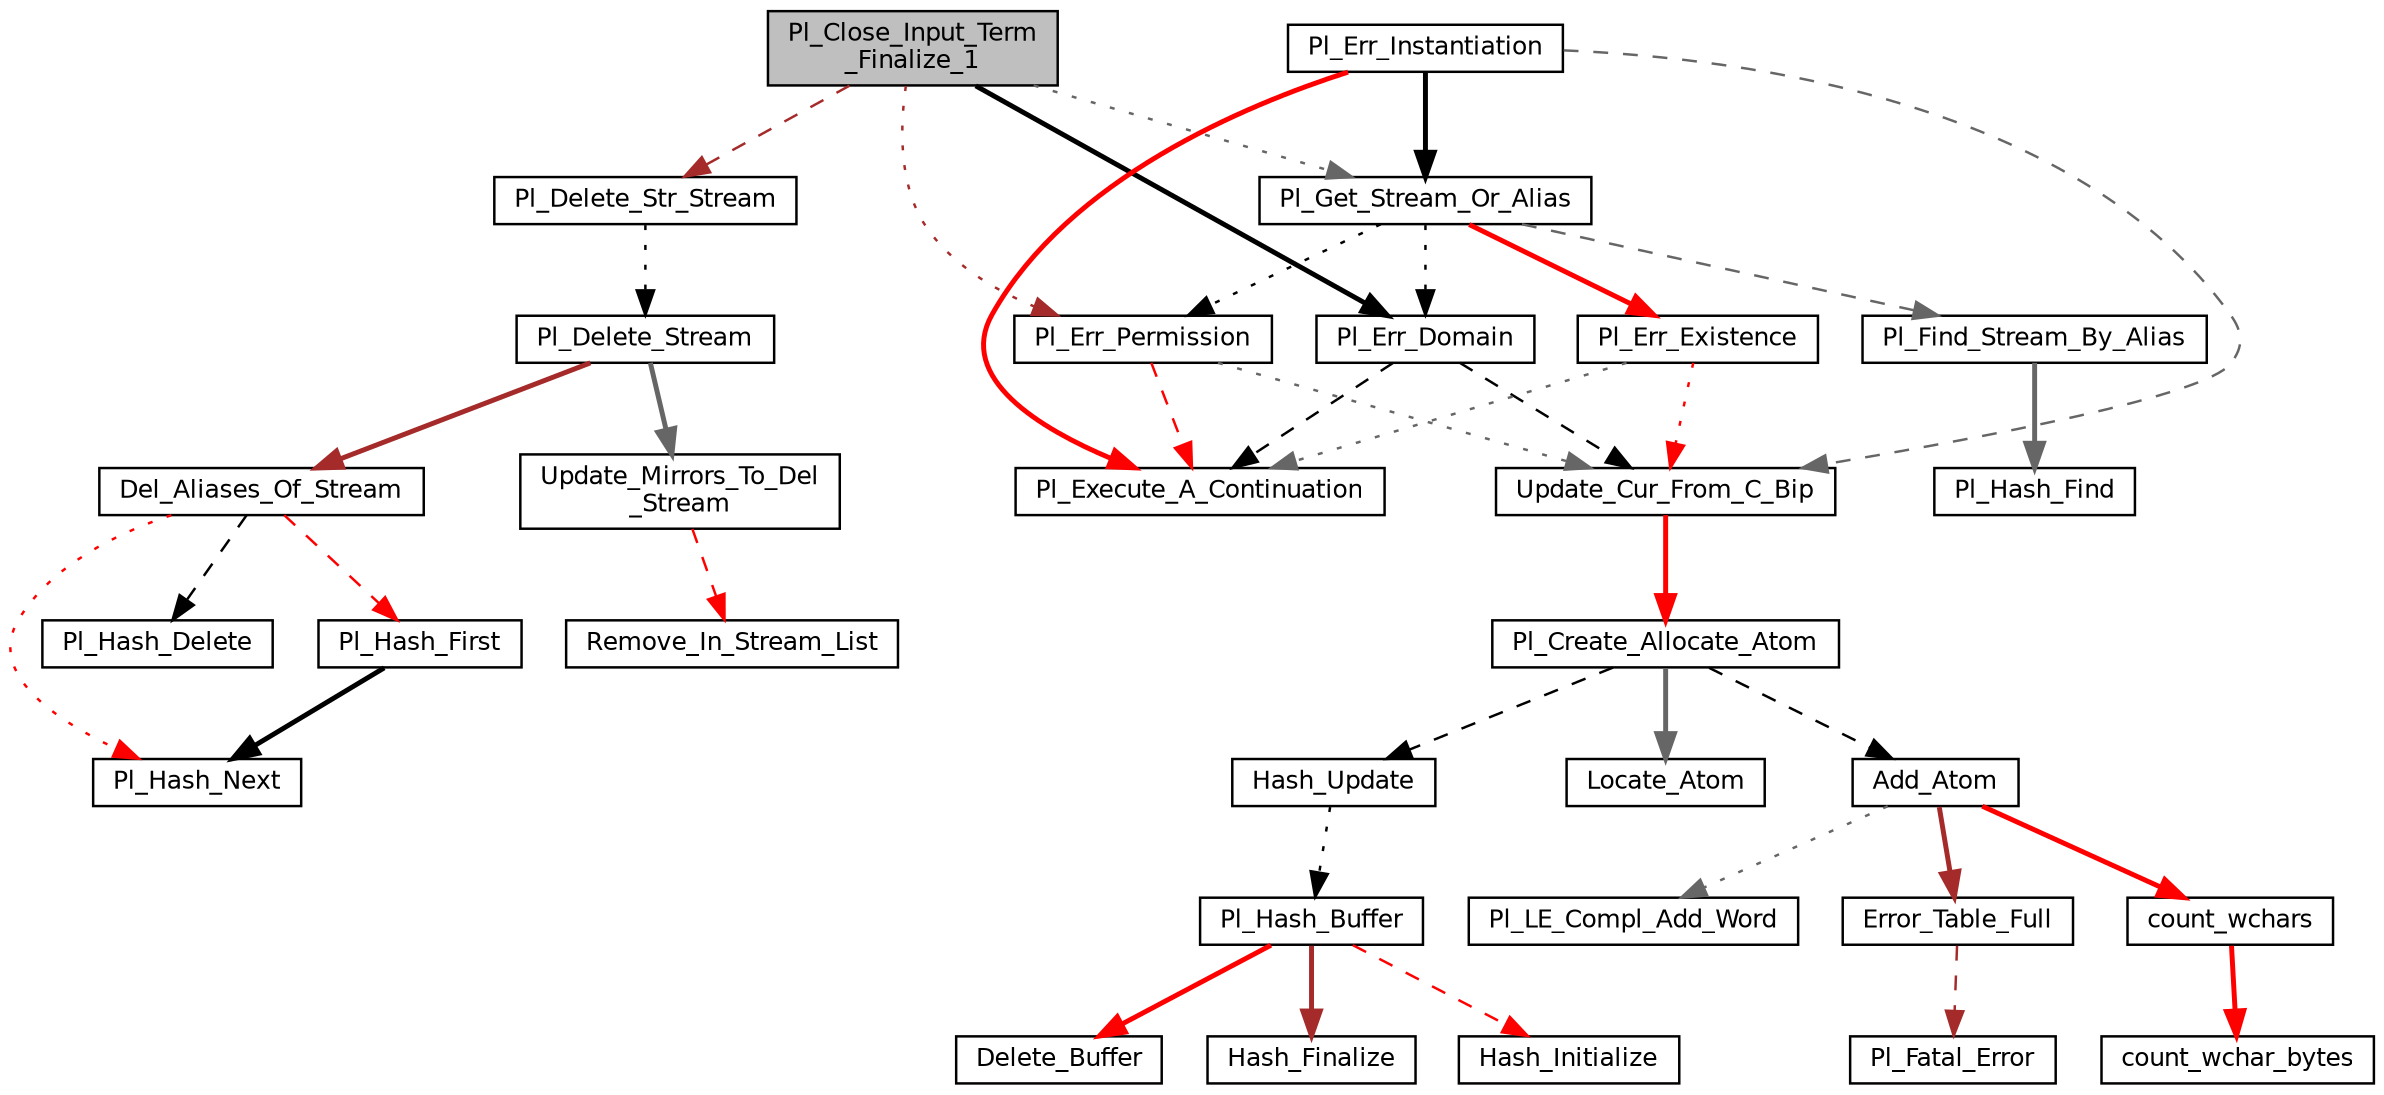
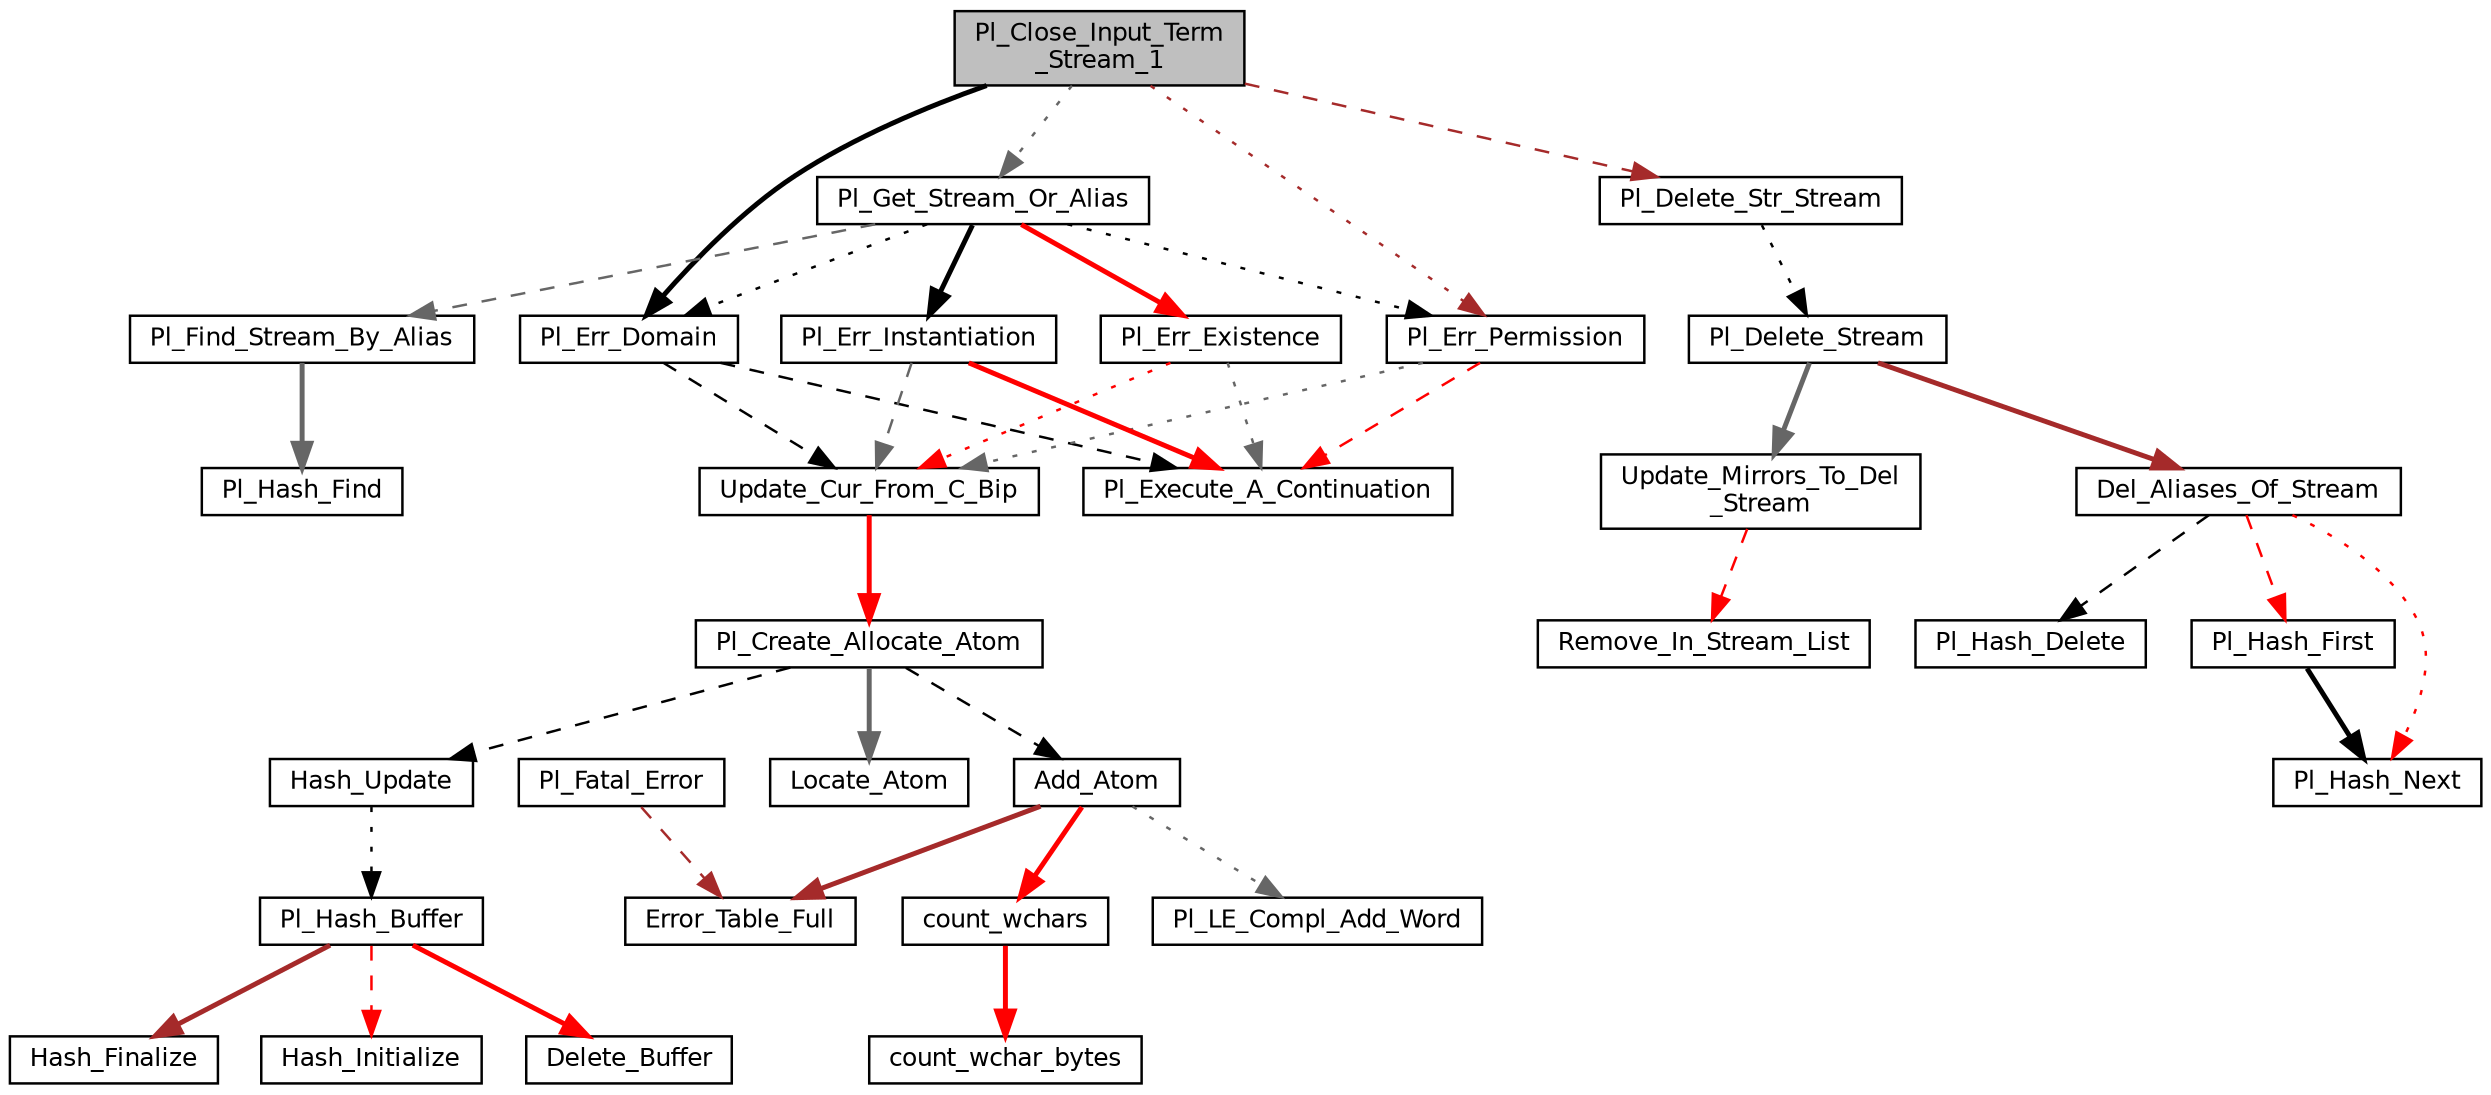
node "Pl_Close_Input_Term _Finalize_1": label "Pl_Close_Input_Term _Finalize_1" -> "Pl_Close_Input_Term _Stream_1"
edge "Pl_Err_Instantiation" -> "Pl_Get_Stream_Or_Alias": reversed
edge "Error_Table_Full" -> "Pl_Fatal_Error": reversed
